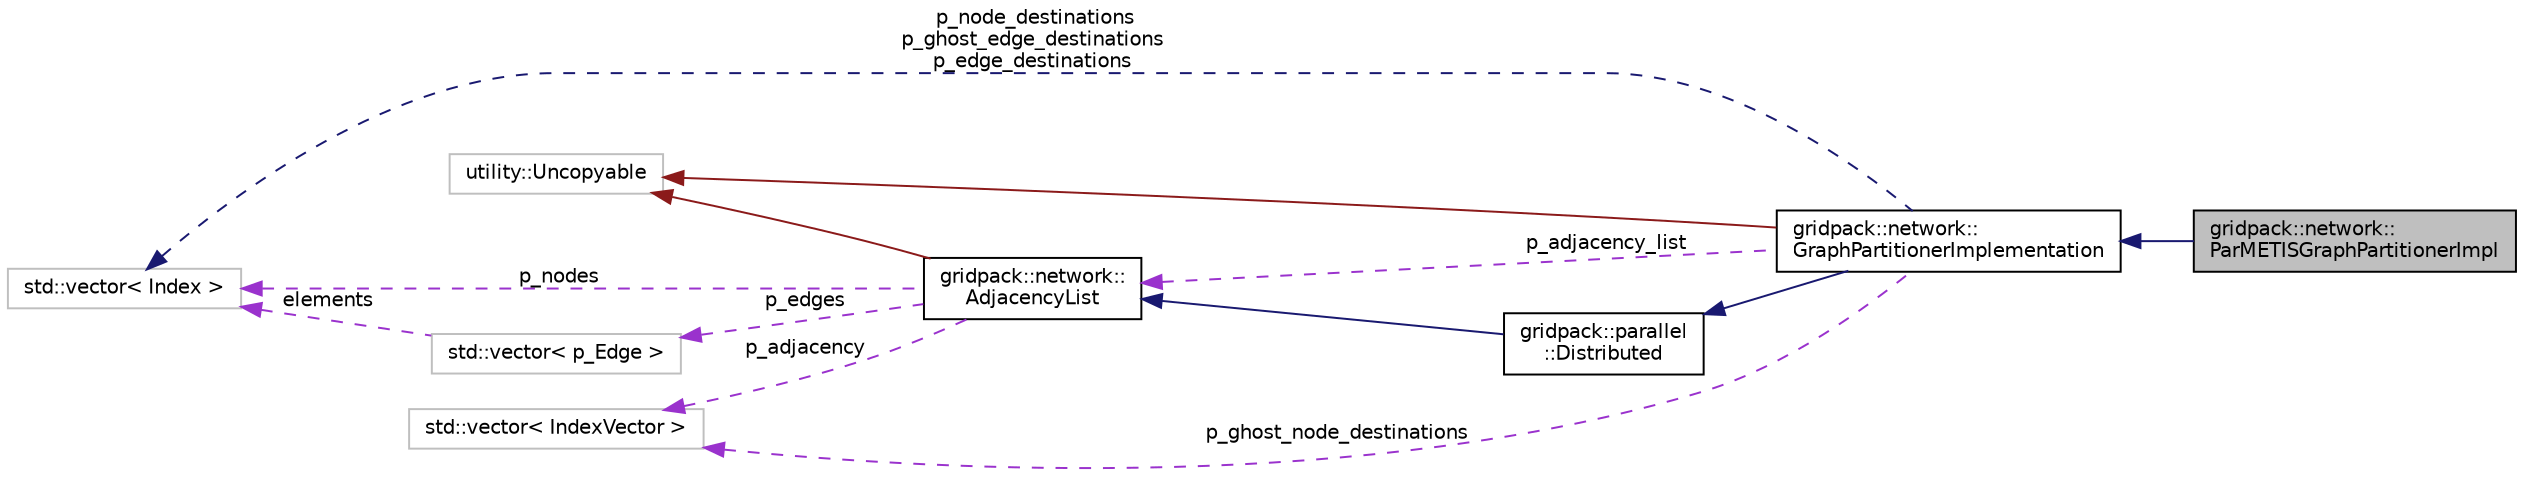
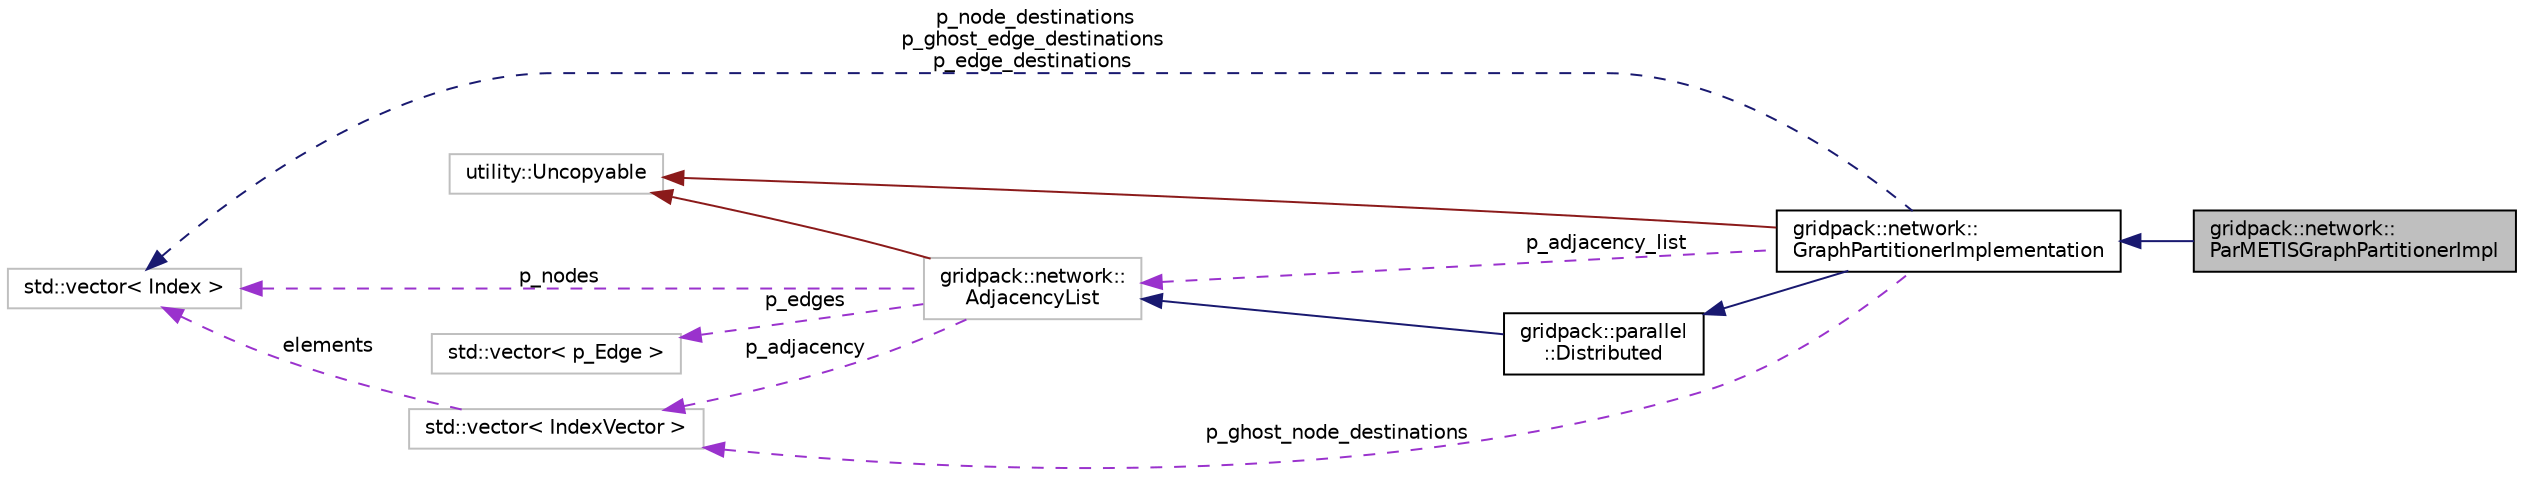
node "gridpack::network:: AdjacencyList": color black -> grey75
edge "std::vector< p_Edge >" -> "std::vector< Index >": now "std::vector< IndexVector >" -> "std::vector< Index >"
